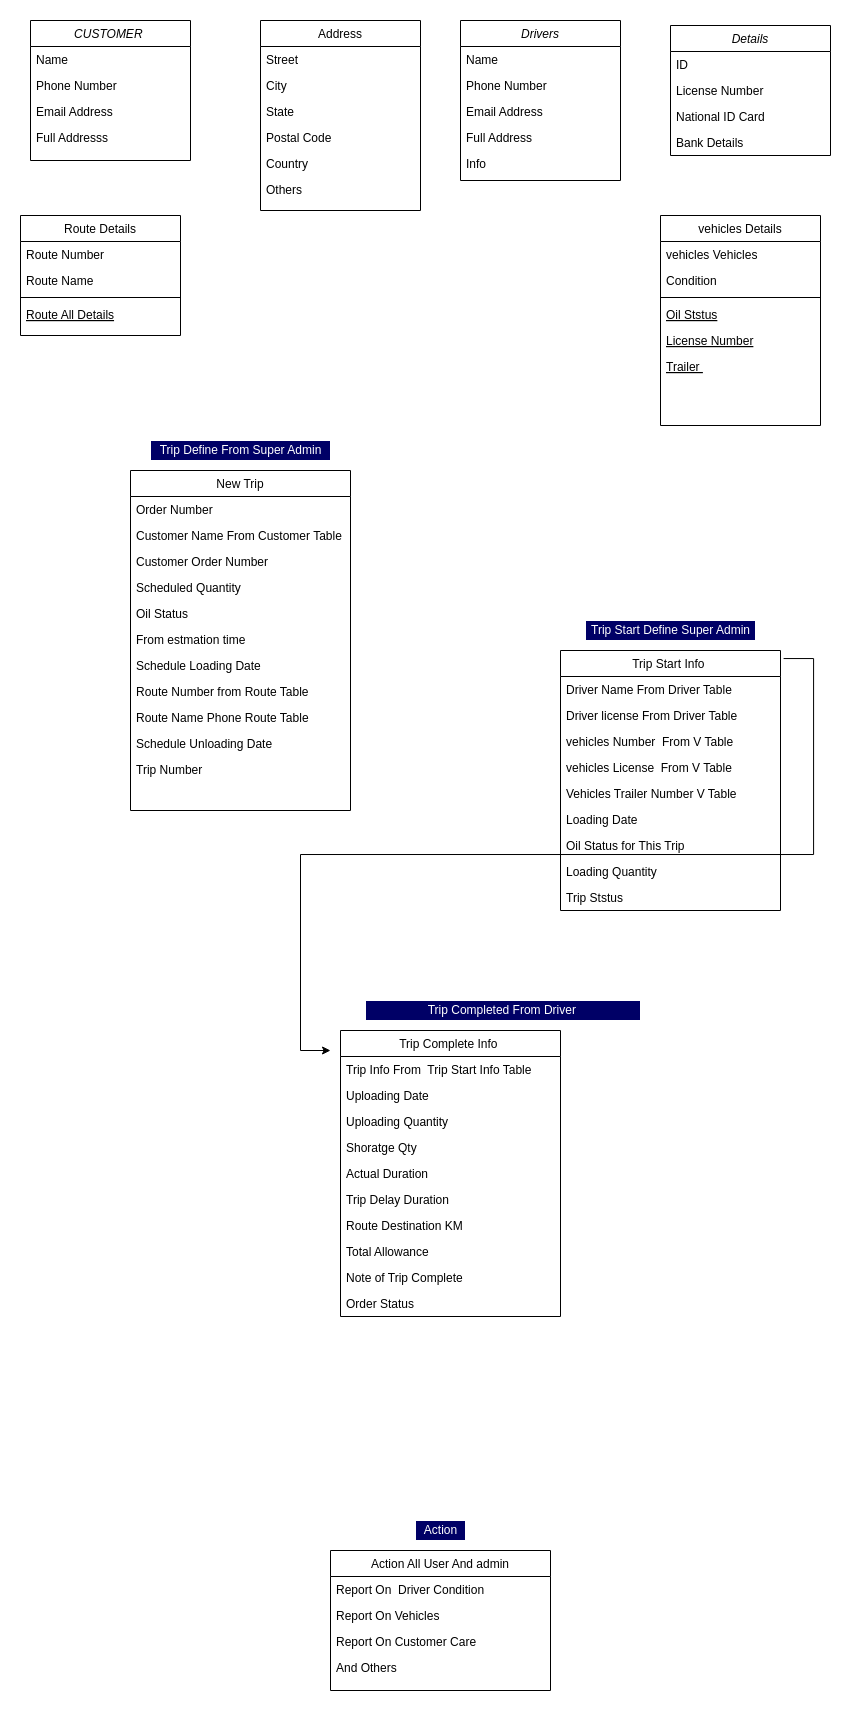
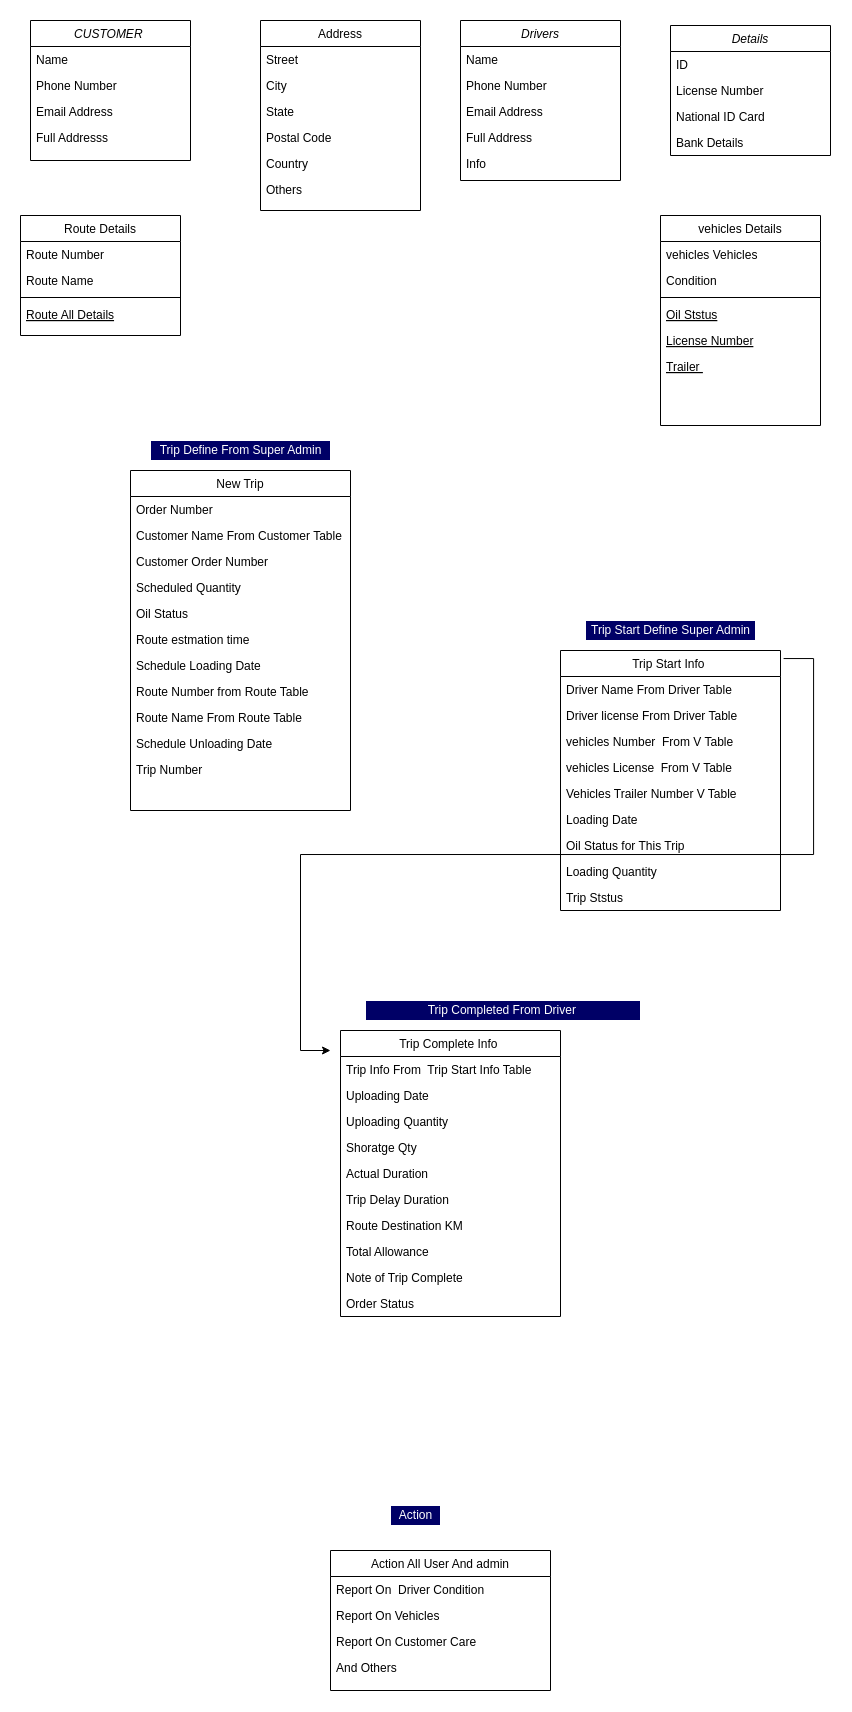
node "From estmation time": label "From estmation time" -> "Route estmation time"
node "Route Name Phone Route Table": label "Route Name Phone Route Table" -> "Route Name From Route Table"
node "Action": moved (441, 1531) -> (416, 1516)
